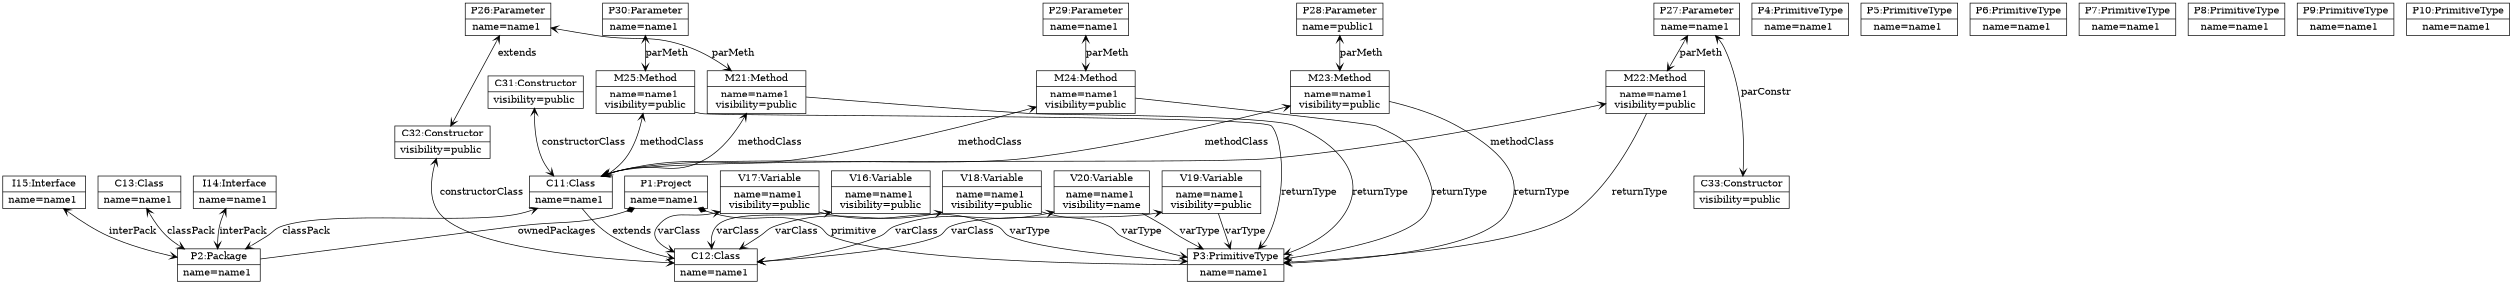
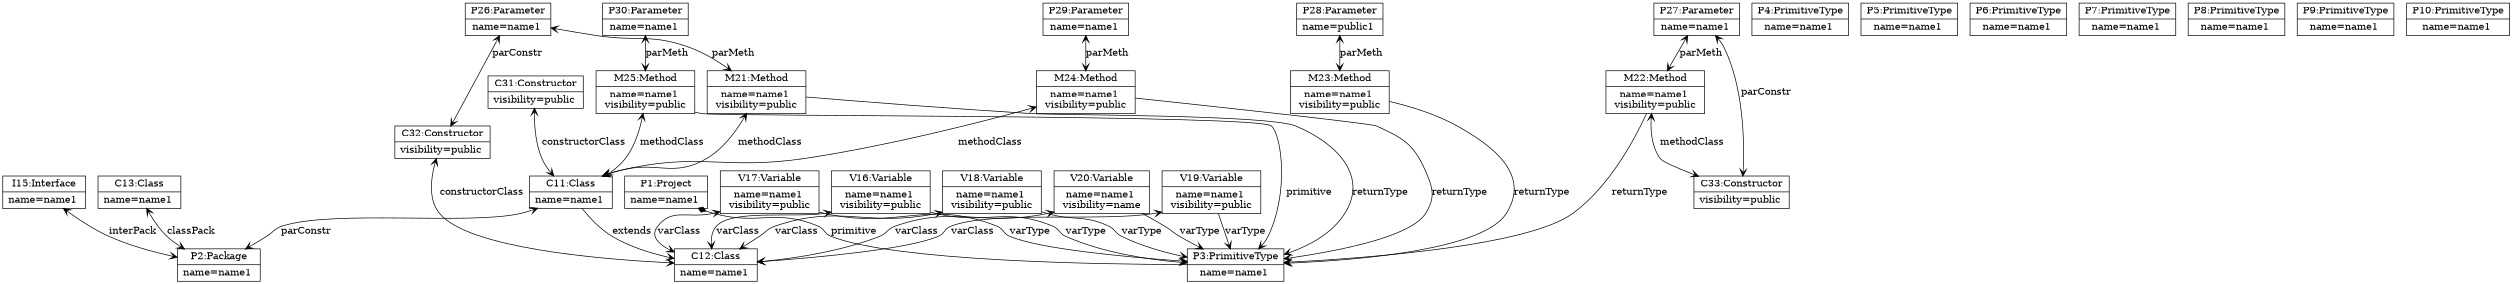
edge "P26:Parameter" -- "C32:Constructor": label "extends" -> "parConstr"
edge "M23:Method" -- "C11:Class": removed, label "methodClass"
edge "M22:Method" -- "C11:Class": now "M22:Method" -- "C33:Constructor"
node "I14:Interface": removed
edge "M25:Method" -- "P3:PrimitiveType": label "returnType" -> "primitive"
edge "V16:Variable" -- "P3:PrimitiveType": added, label "varType"
edge "C11:Class" -- "P2:Package": label "classPack" -> "parConstr"
edge "P1:Project" -- "P2:Package": removed, label "ownedPackages"
